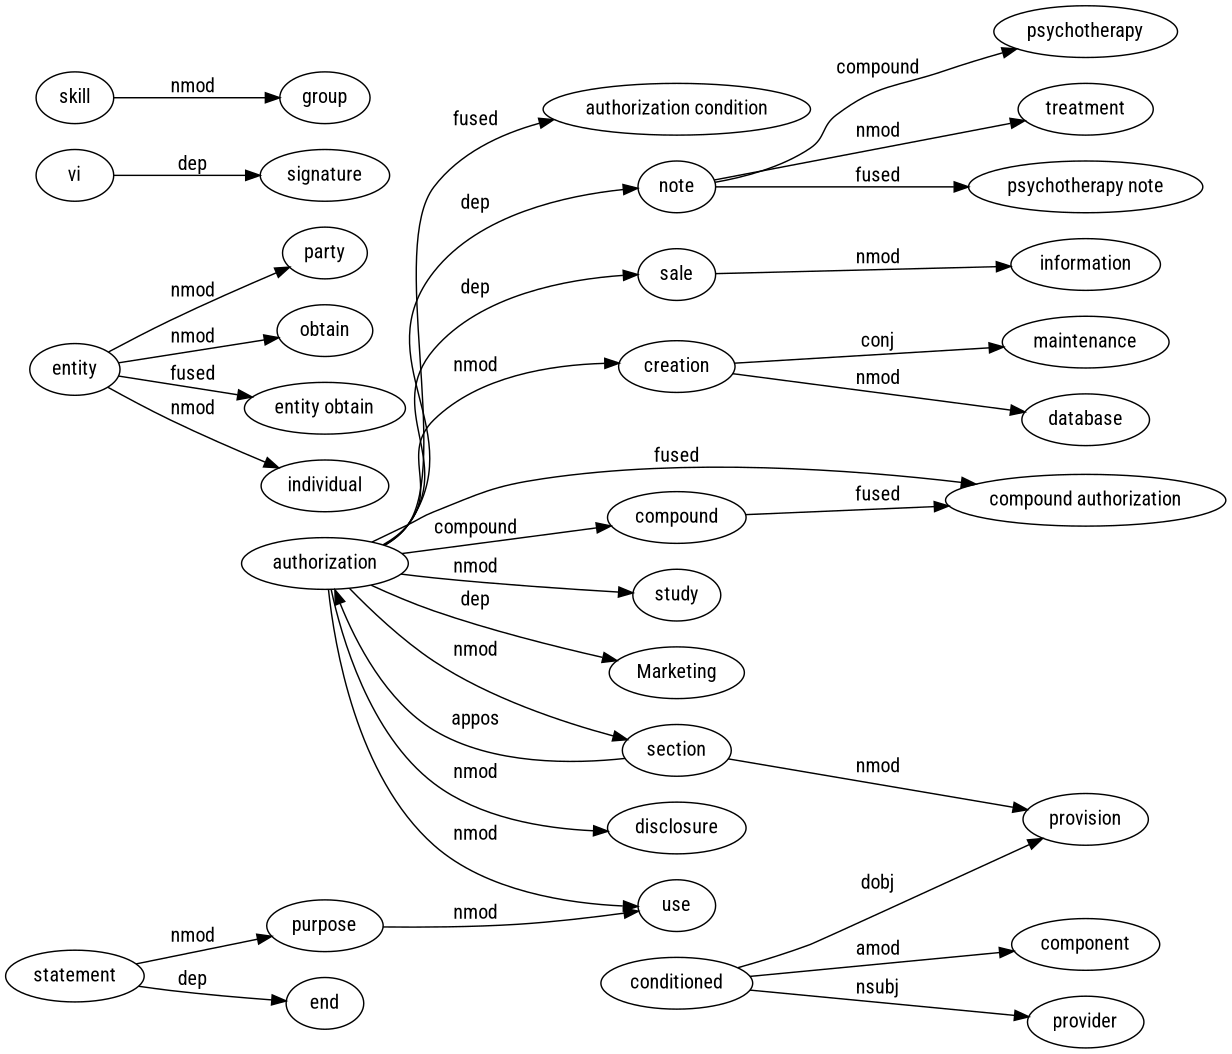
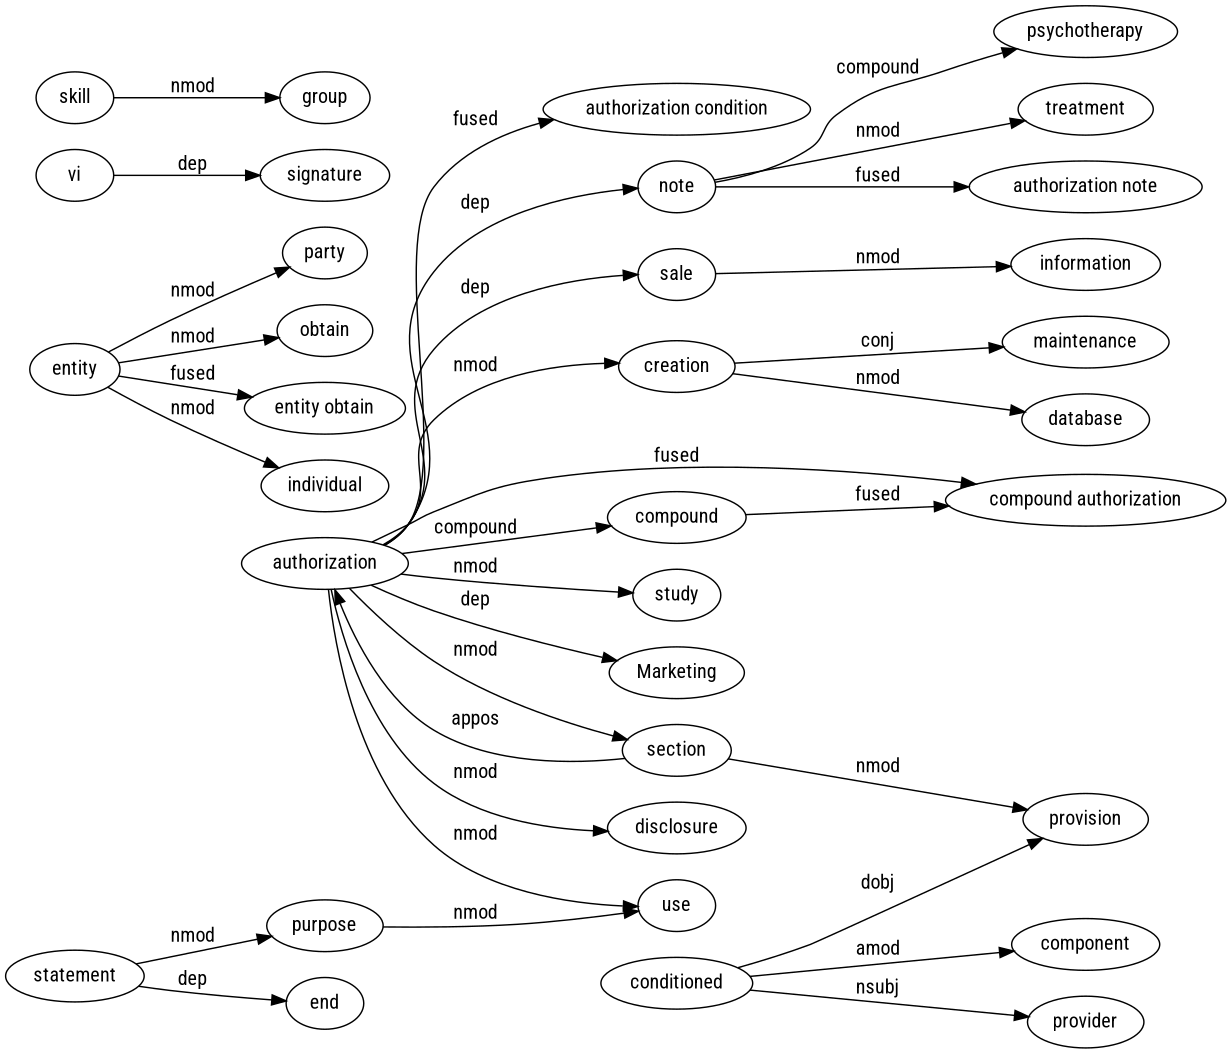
node "psychotherapy note": label "psychotherapy note" -> "authorization note"
